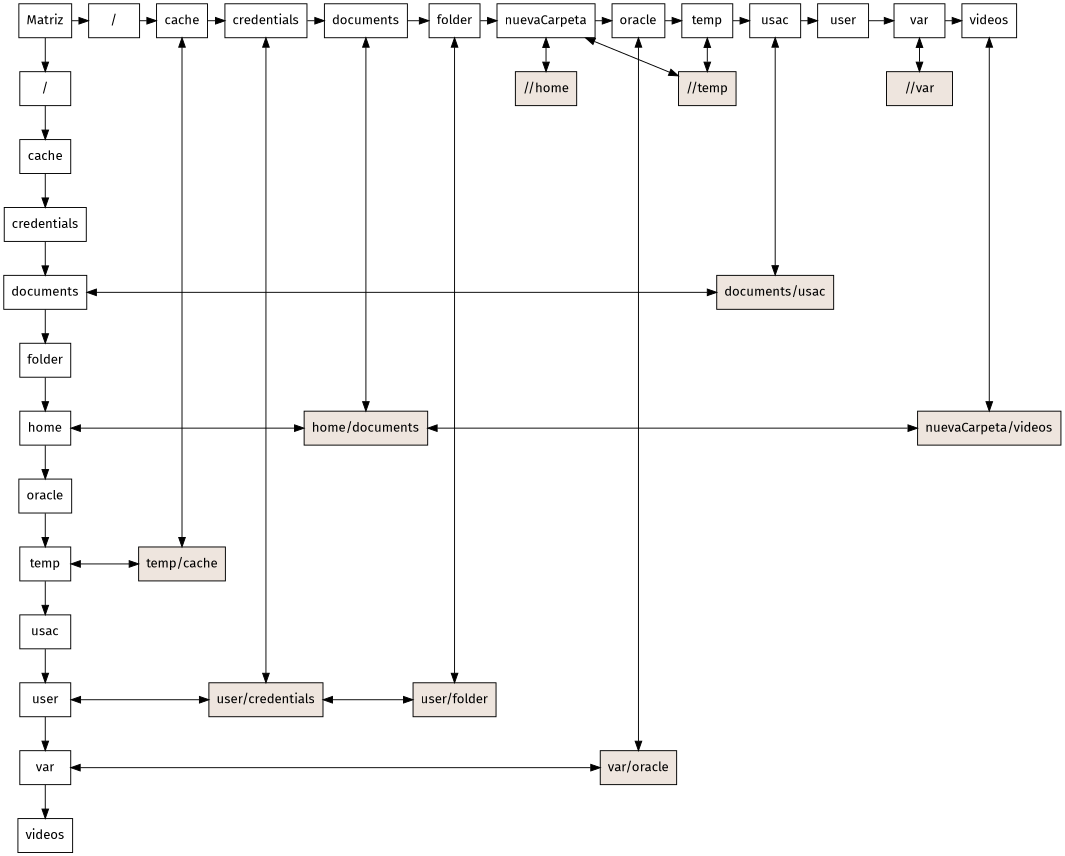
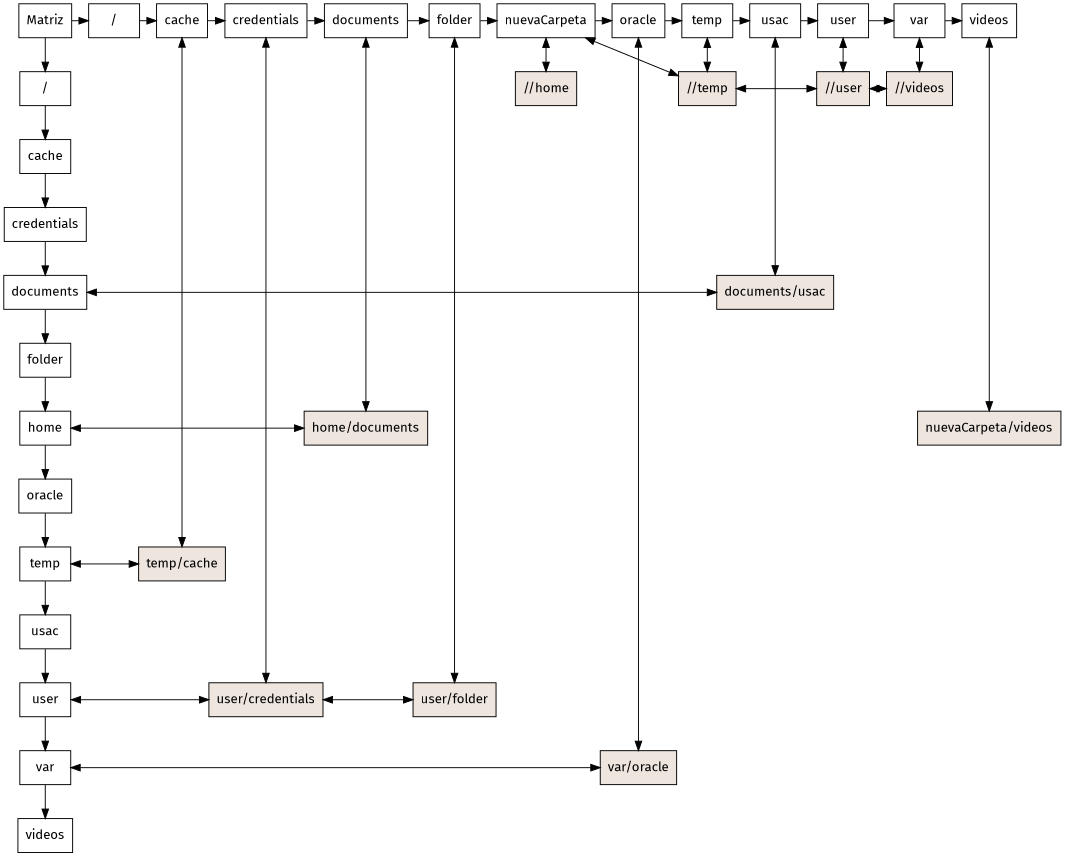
node "//user": added
node "//var": label "//var" -> "//videos"
edge "home/documents" -- "nuevaCarpeta/videos": removed
